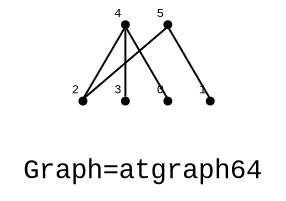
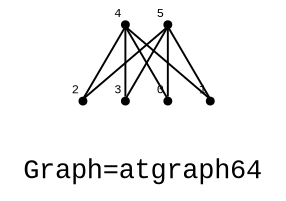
edge "5" -- "0": added
edge "4" -- "1": added
edge "5" -- "3": added
